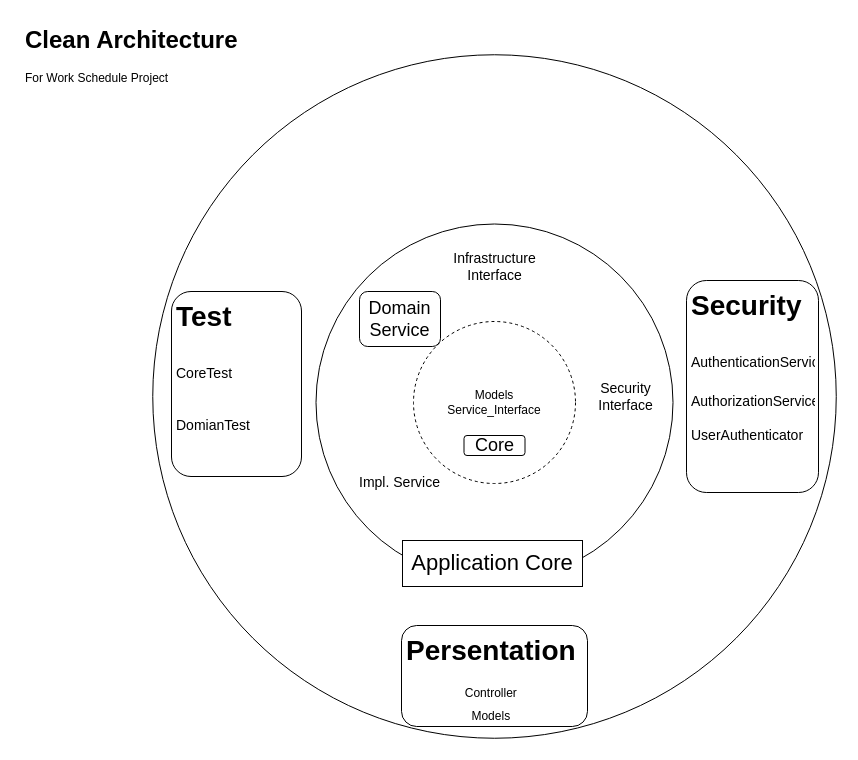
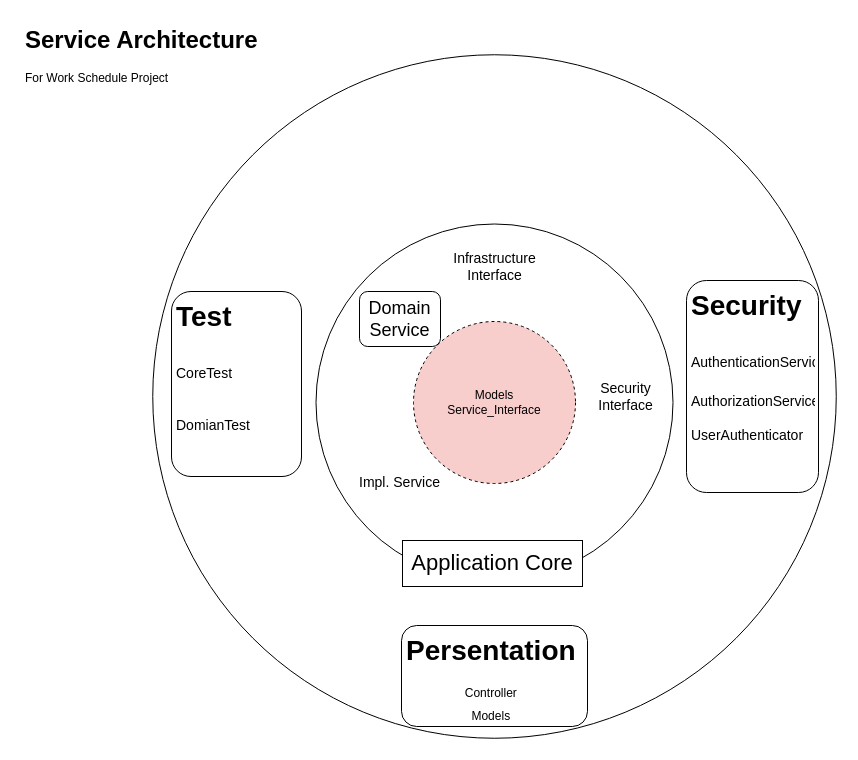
node "Clean ArchitectureFor Work Schedule Project": label "Clean ArchitectureFor Work Schedule Project" -> "Service ArchitectureFor Work Schedule Project"
node "Models Service_Interface": fillcolor #ffffff -> #f8cecc
node "Core": removed
